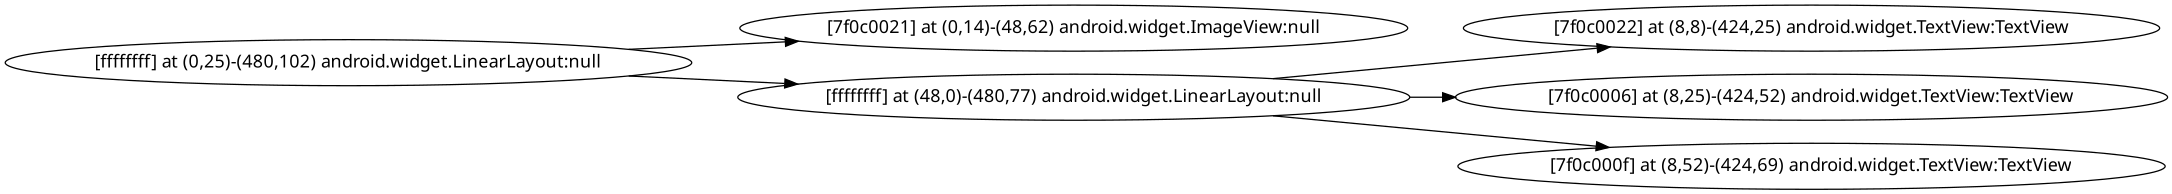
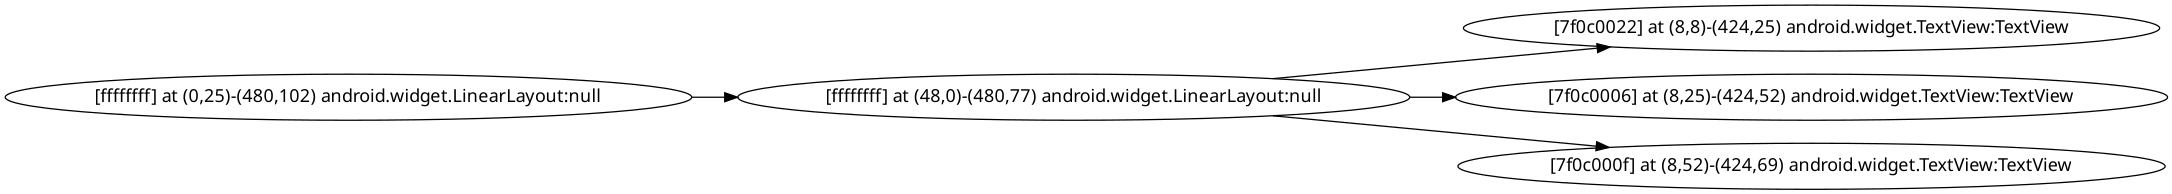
node "[7f0c0021] at (0,14)-(48,62) android.widget.ImageView:null": removed
